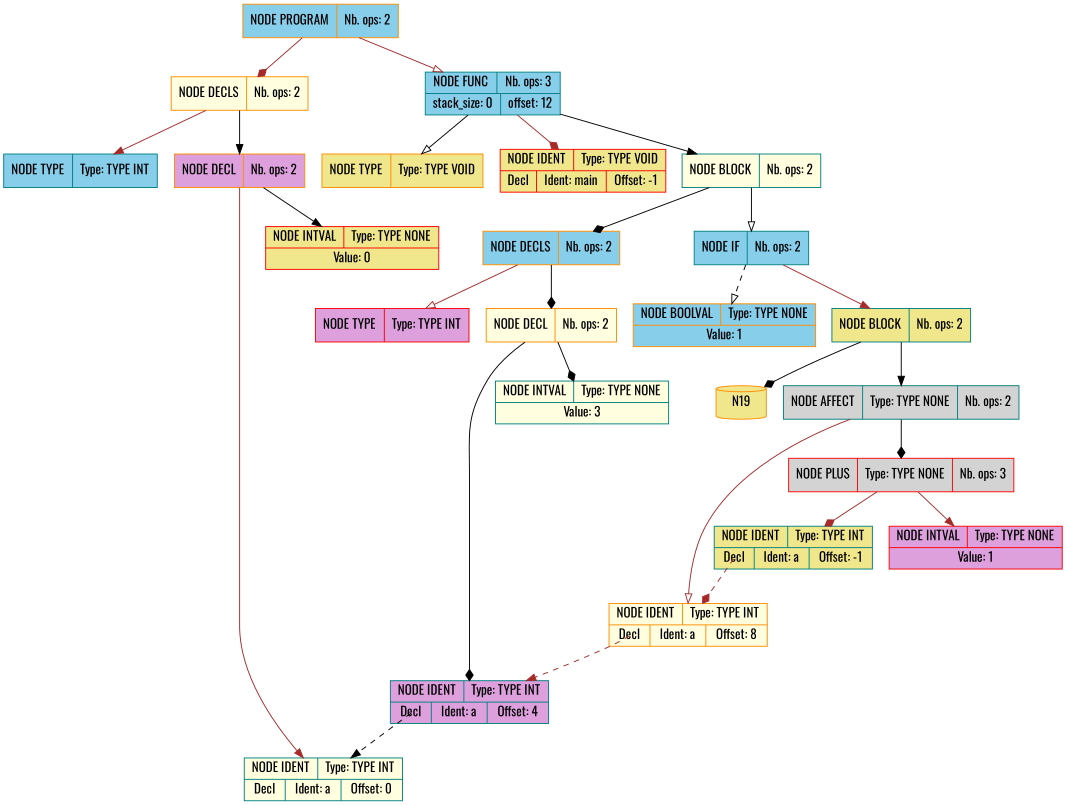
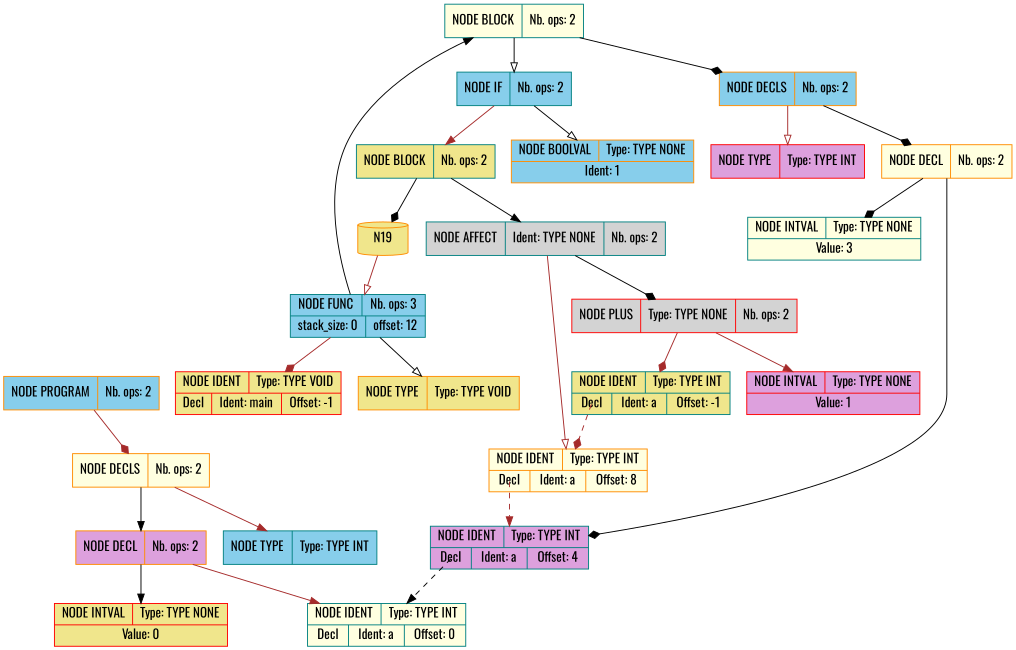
edge "NODE PROGRAM" -> "NODE FUNC": now "N19" -> "NODE FUNC"
edge "NODE IF" -> "NODE BOOLVAL": style dashed -> solid
node "NODE BOOLVAL": text "Value: 1" -> "Ident: 1"
node "NODE AFFECT": text "Type: TYPE NONE" -> "Ident: TYPE NONE"
node "NODE PLUS": text "Nb. ops: 3" -> "Nb. ops: 2"
